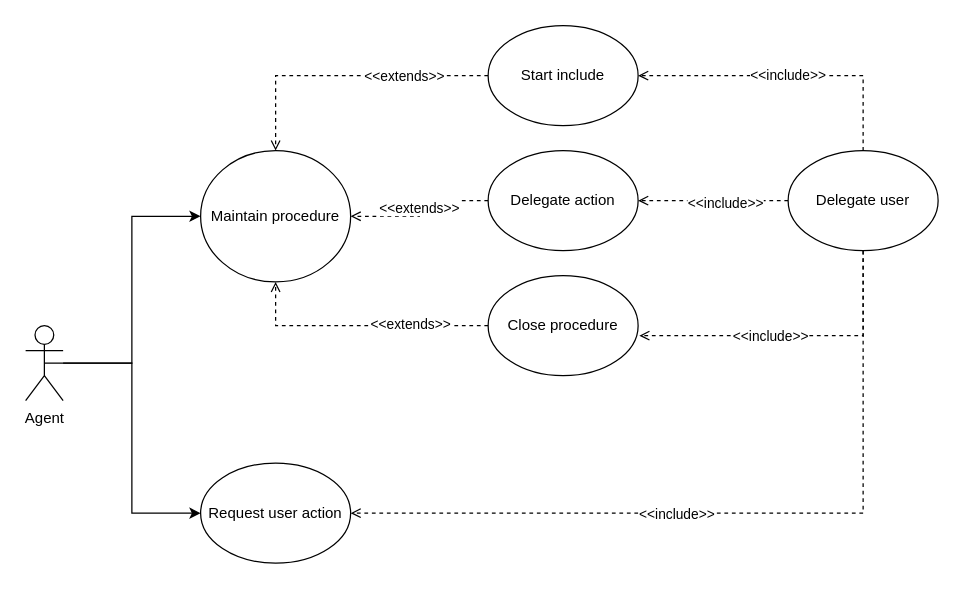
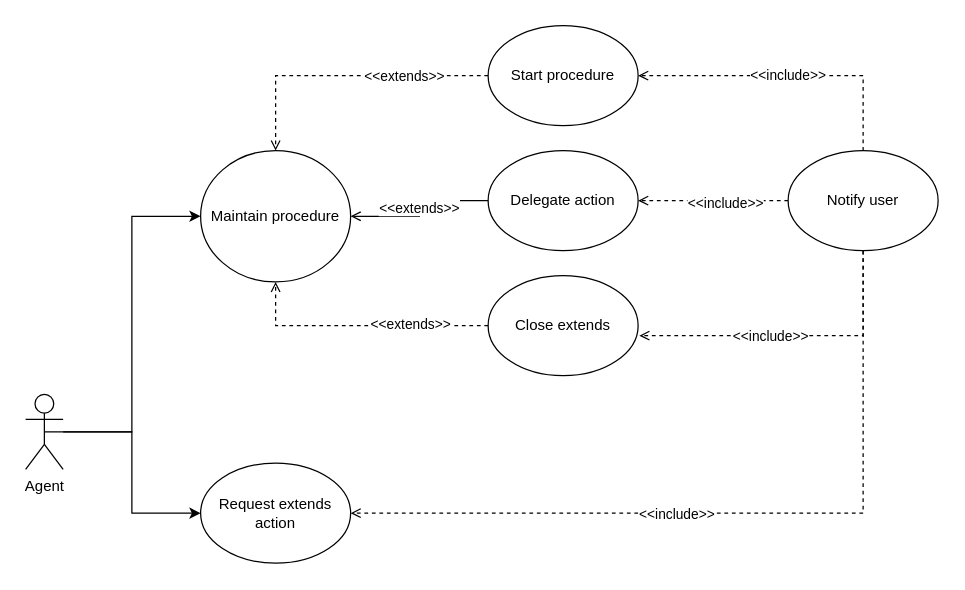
node "Start include": label "Start include" -> "Start procedure"
node "Delegate user": label "Delegate user" -> "Notify user"
edge "Delegate action" -> "Maintain procedure": style dashed -> solid
node "Close procedure": label "Close procedure" -> "Close extends"
node "Agent": moved (44, 363) -> (44, 432)
node "Request user action": label "Request user action" -> "Request extends action"
